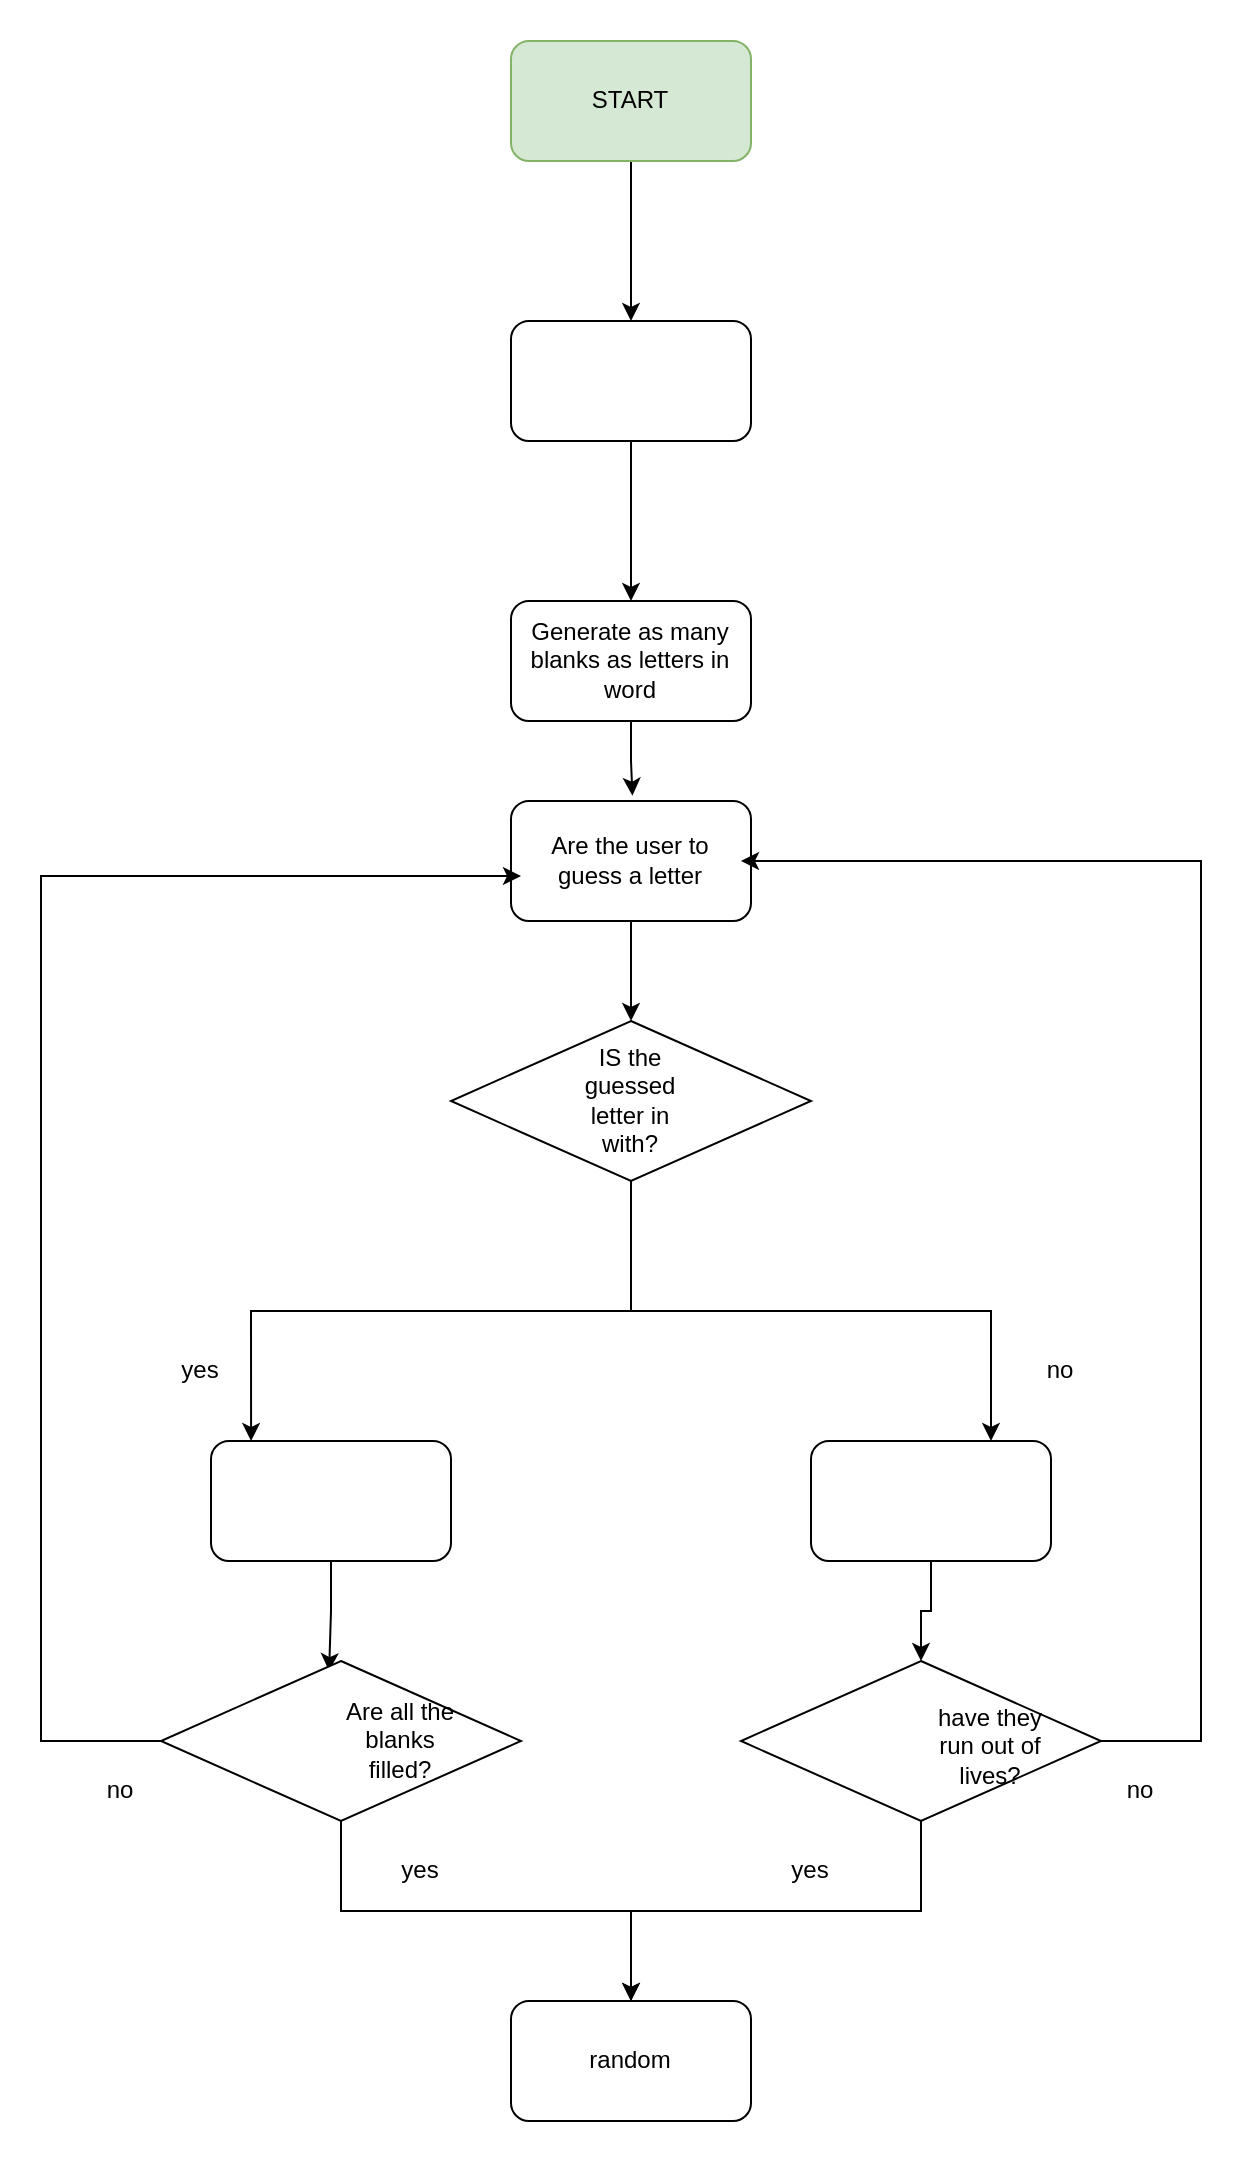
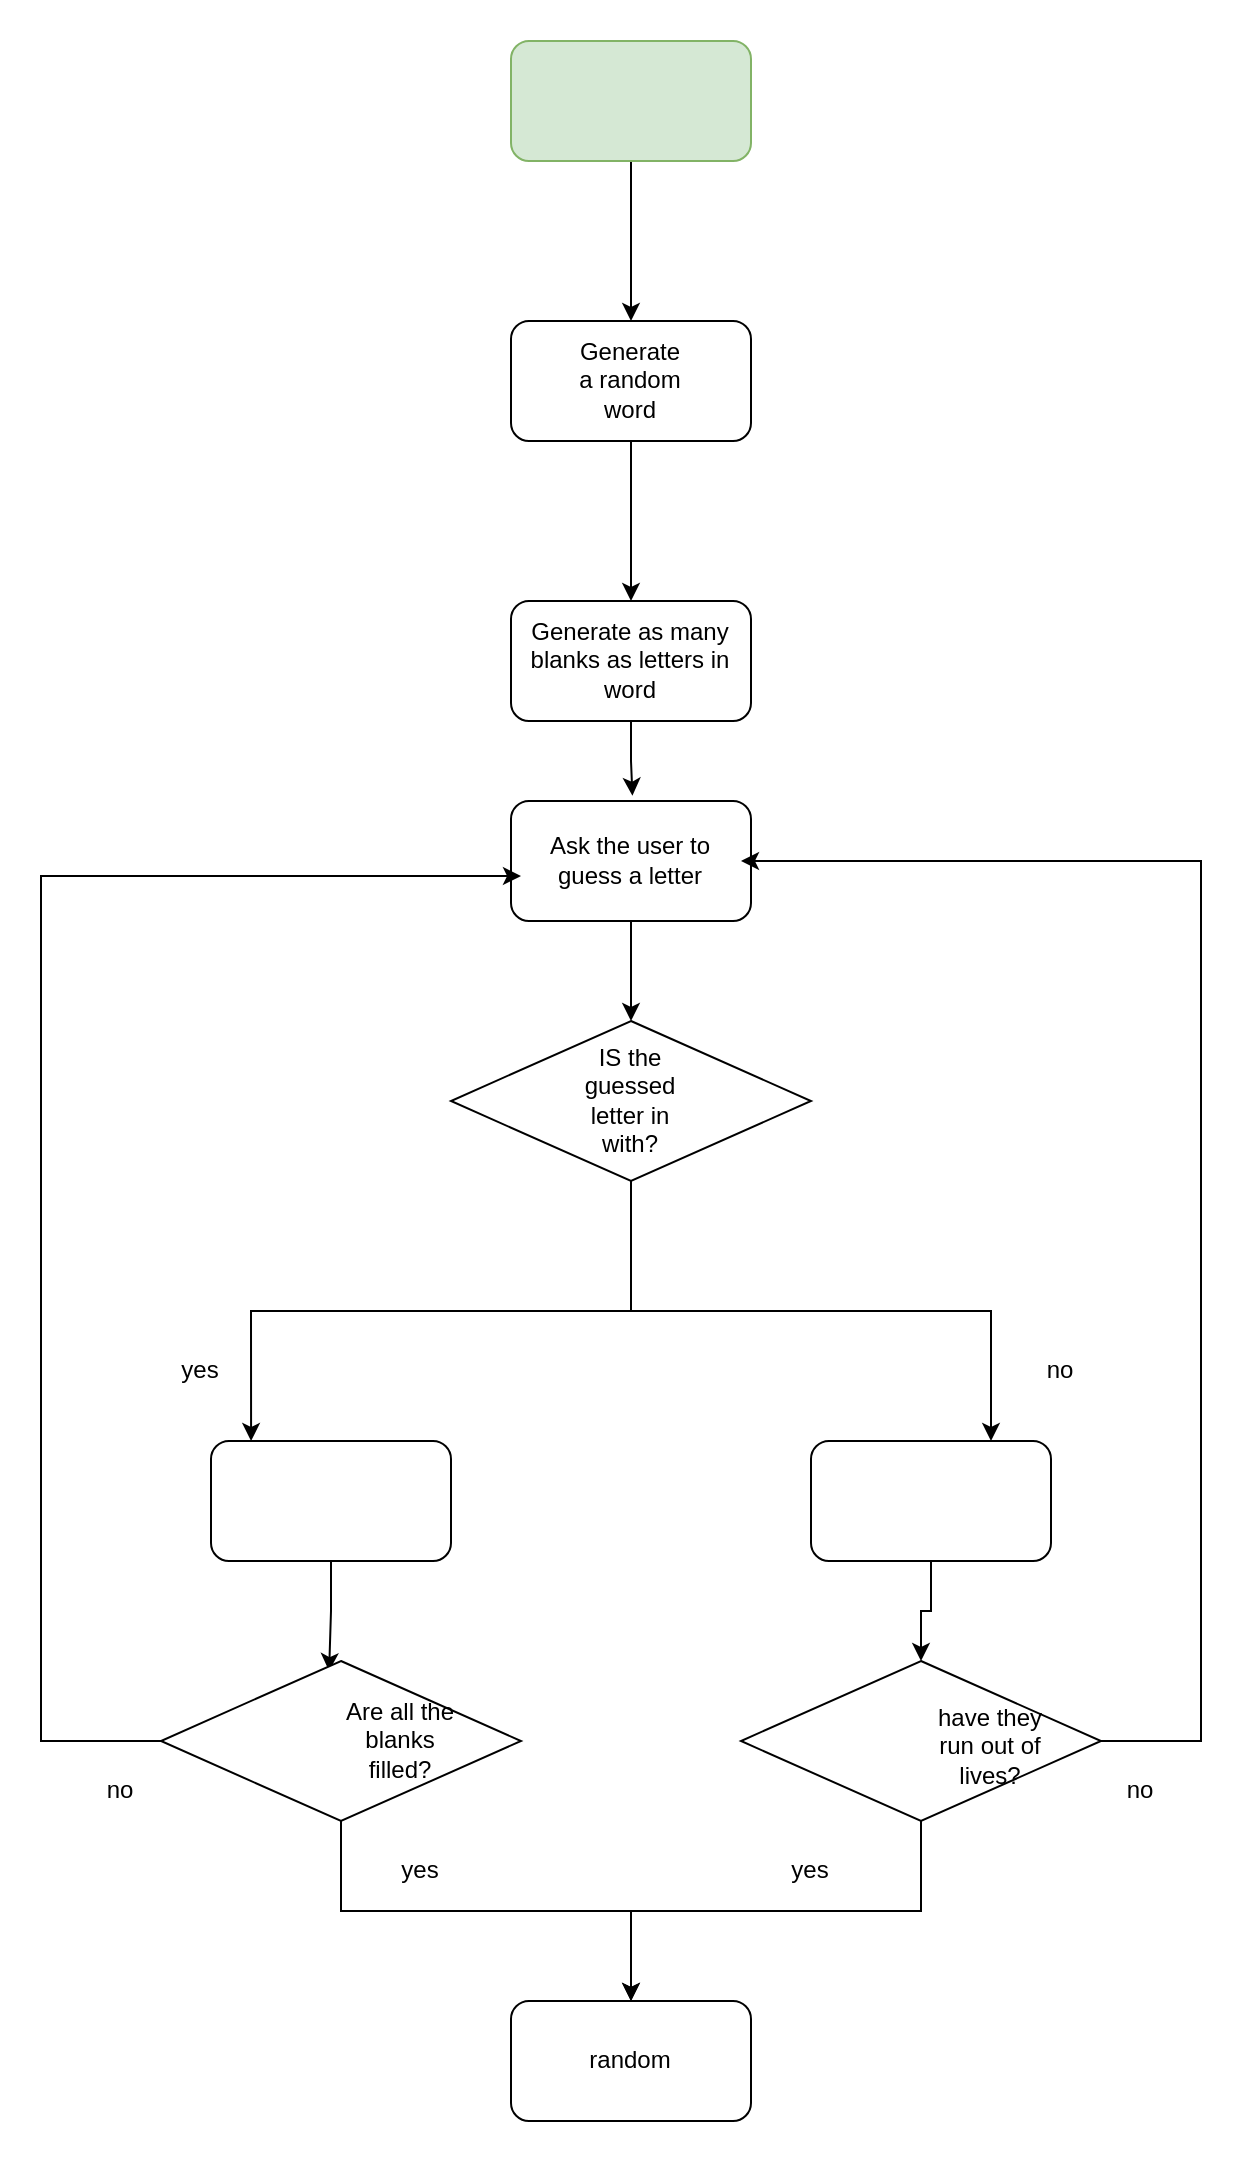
node "START": removed
node "Generate a random word": added
node "Are the user to guess a letter": label "Are the user to guess a letter" -> "Ask the user to guess a letter"
